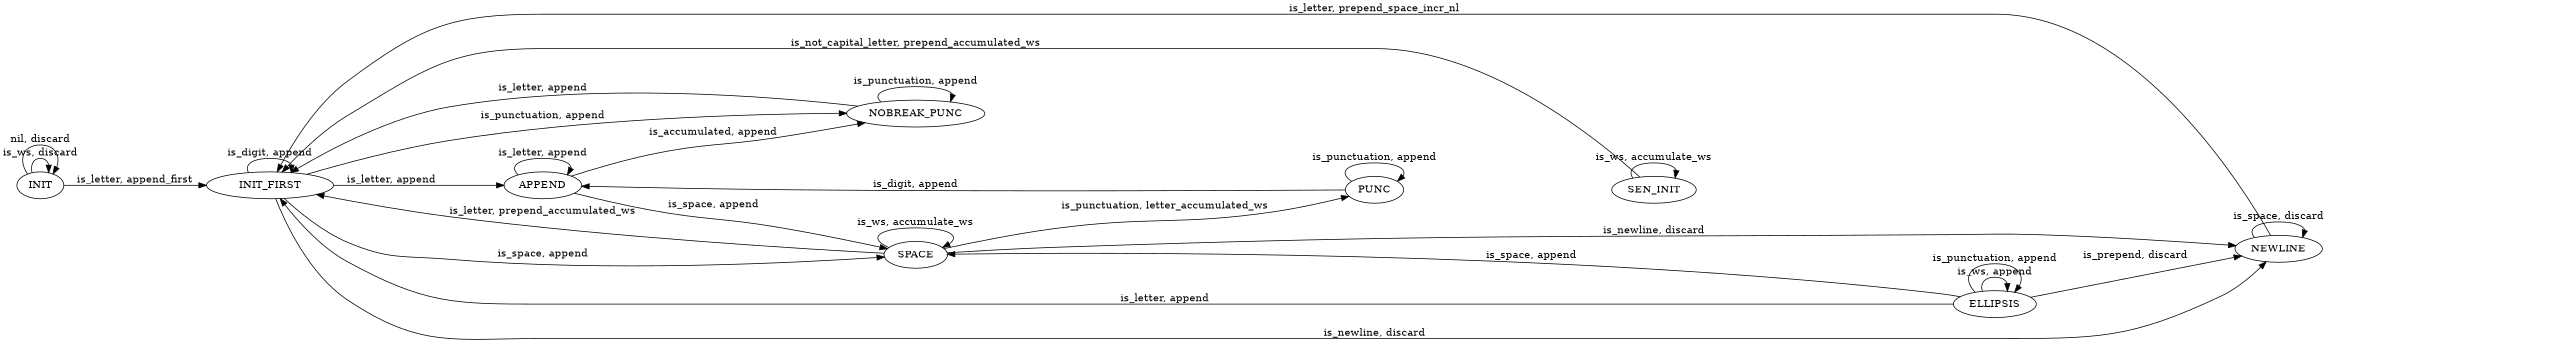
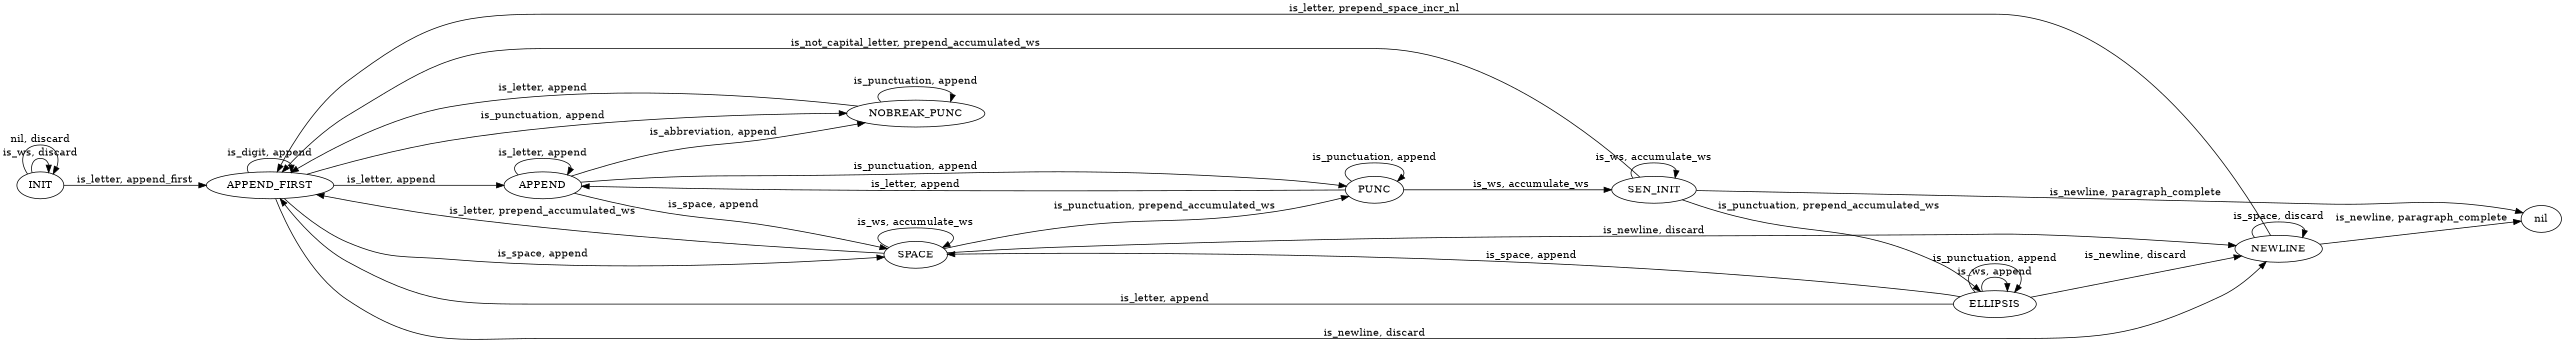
edge "APPEND" -> "NOBREAK_PUNC": label "is_accumulated, append" -> "is_abbreviation, append"
edge "APPEND" -> "PUNC": added, label "is_punctuation, append"
edge "PUNC" -> "APPEND": label "is_digit, append" -> "is_letter, append"
node "INIT_FIRST": label "INIT_FIRST" -> "APPEND_FIRST"
edge "PUNC" -> "SEN_INIT": added, label "is_ws, accumulate_ws"
edge "SPACE" -> "PUNC": label "is_punctuation, letter_accumulated_ws" -> "is_punctuation, prepend_accumulated_ws"
node "nil": added
edge "SEN_INIT" -> "ELLIPSIS": added, label "is_punctuation, prepend_accumulated_ws"
edge "ELLIPSIS" -> "NEWLINE": label "is_prepend, discard" -> "is_newline, discard"
